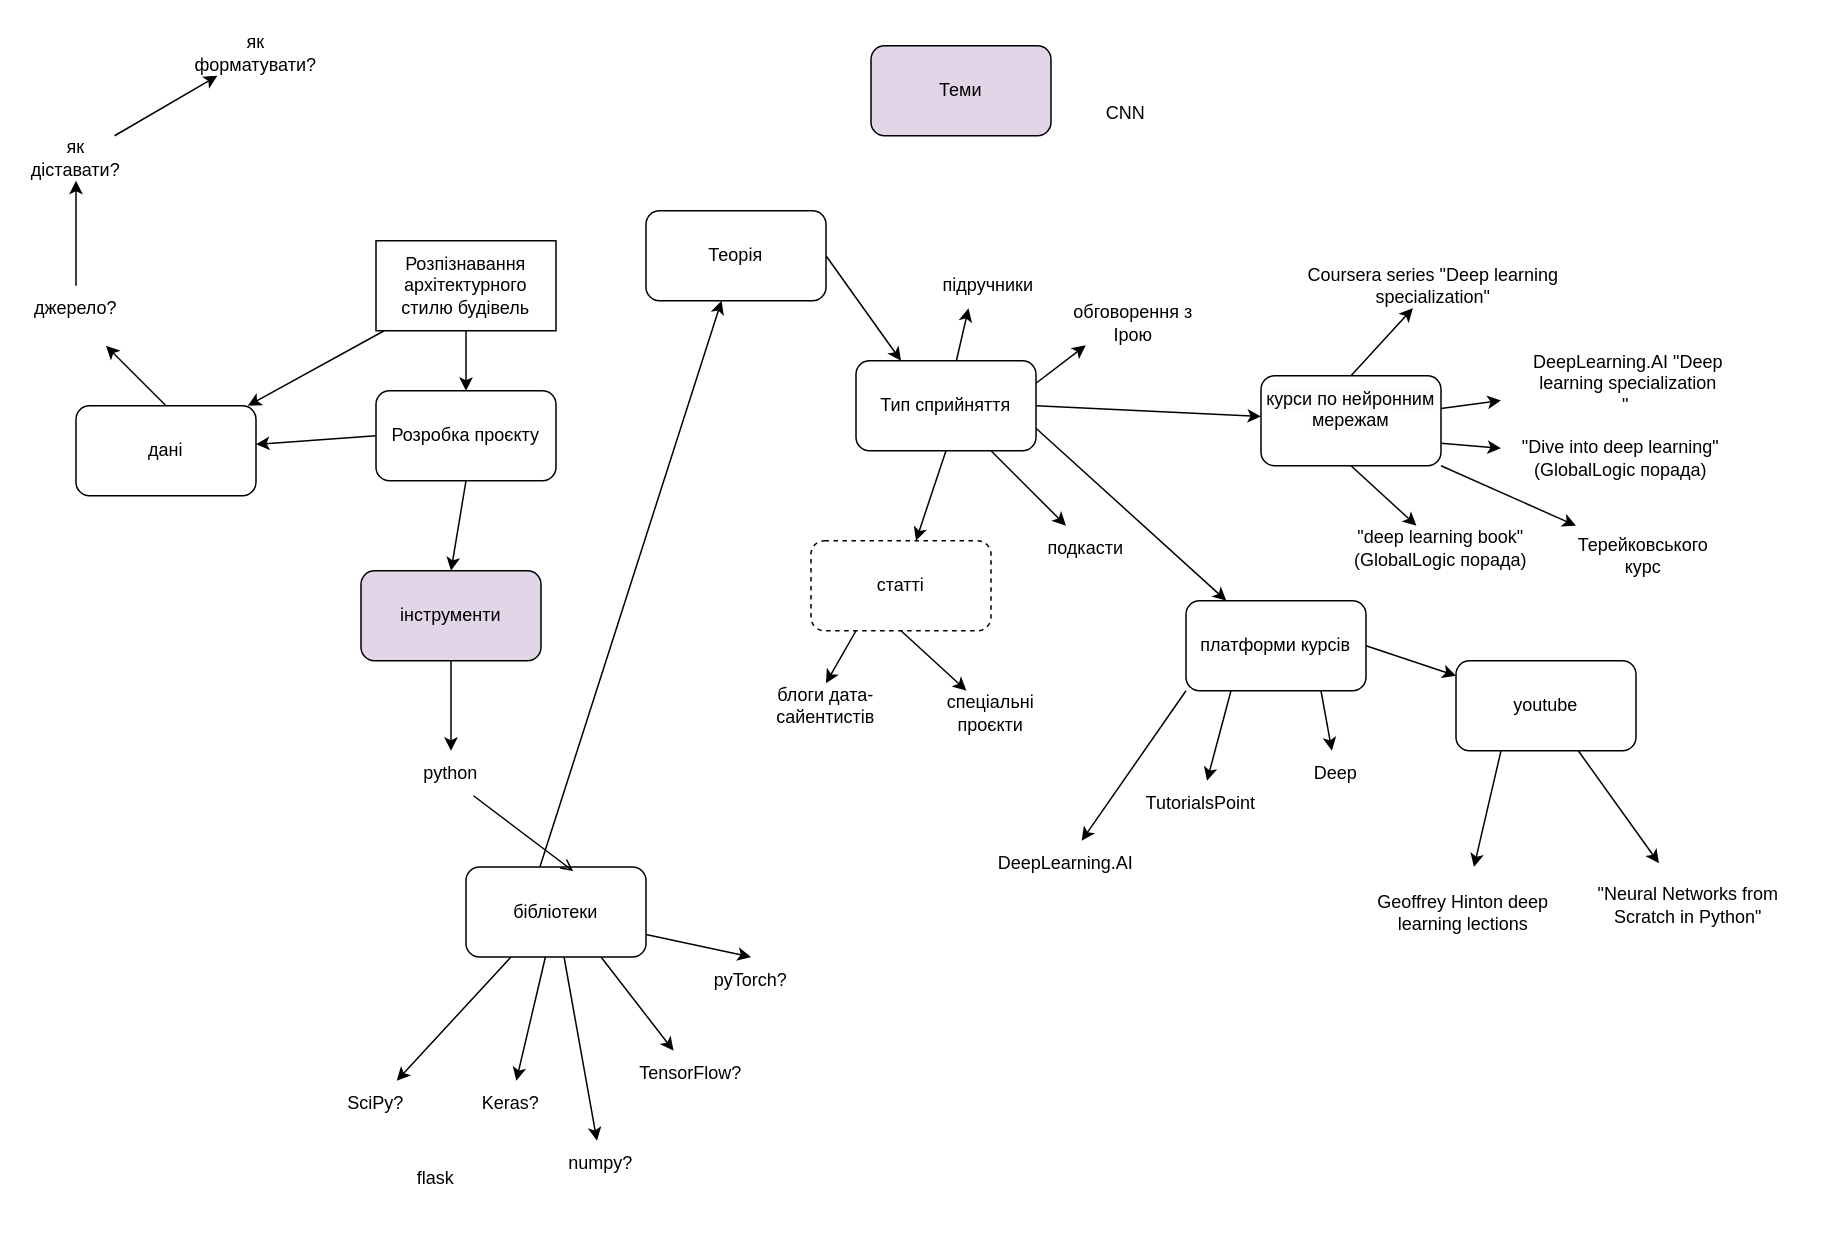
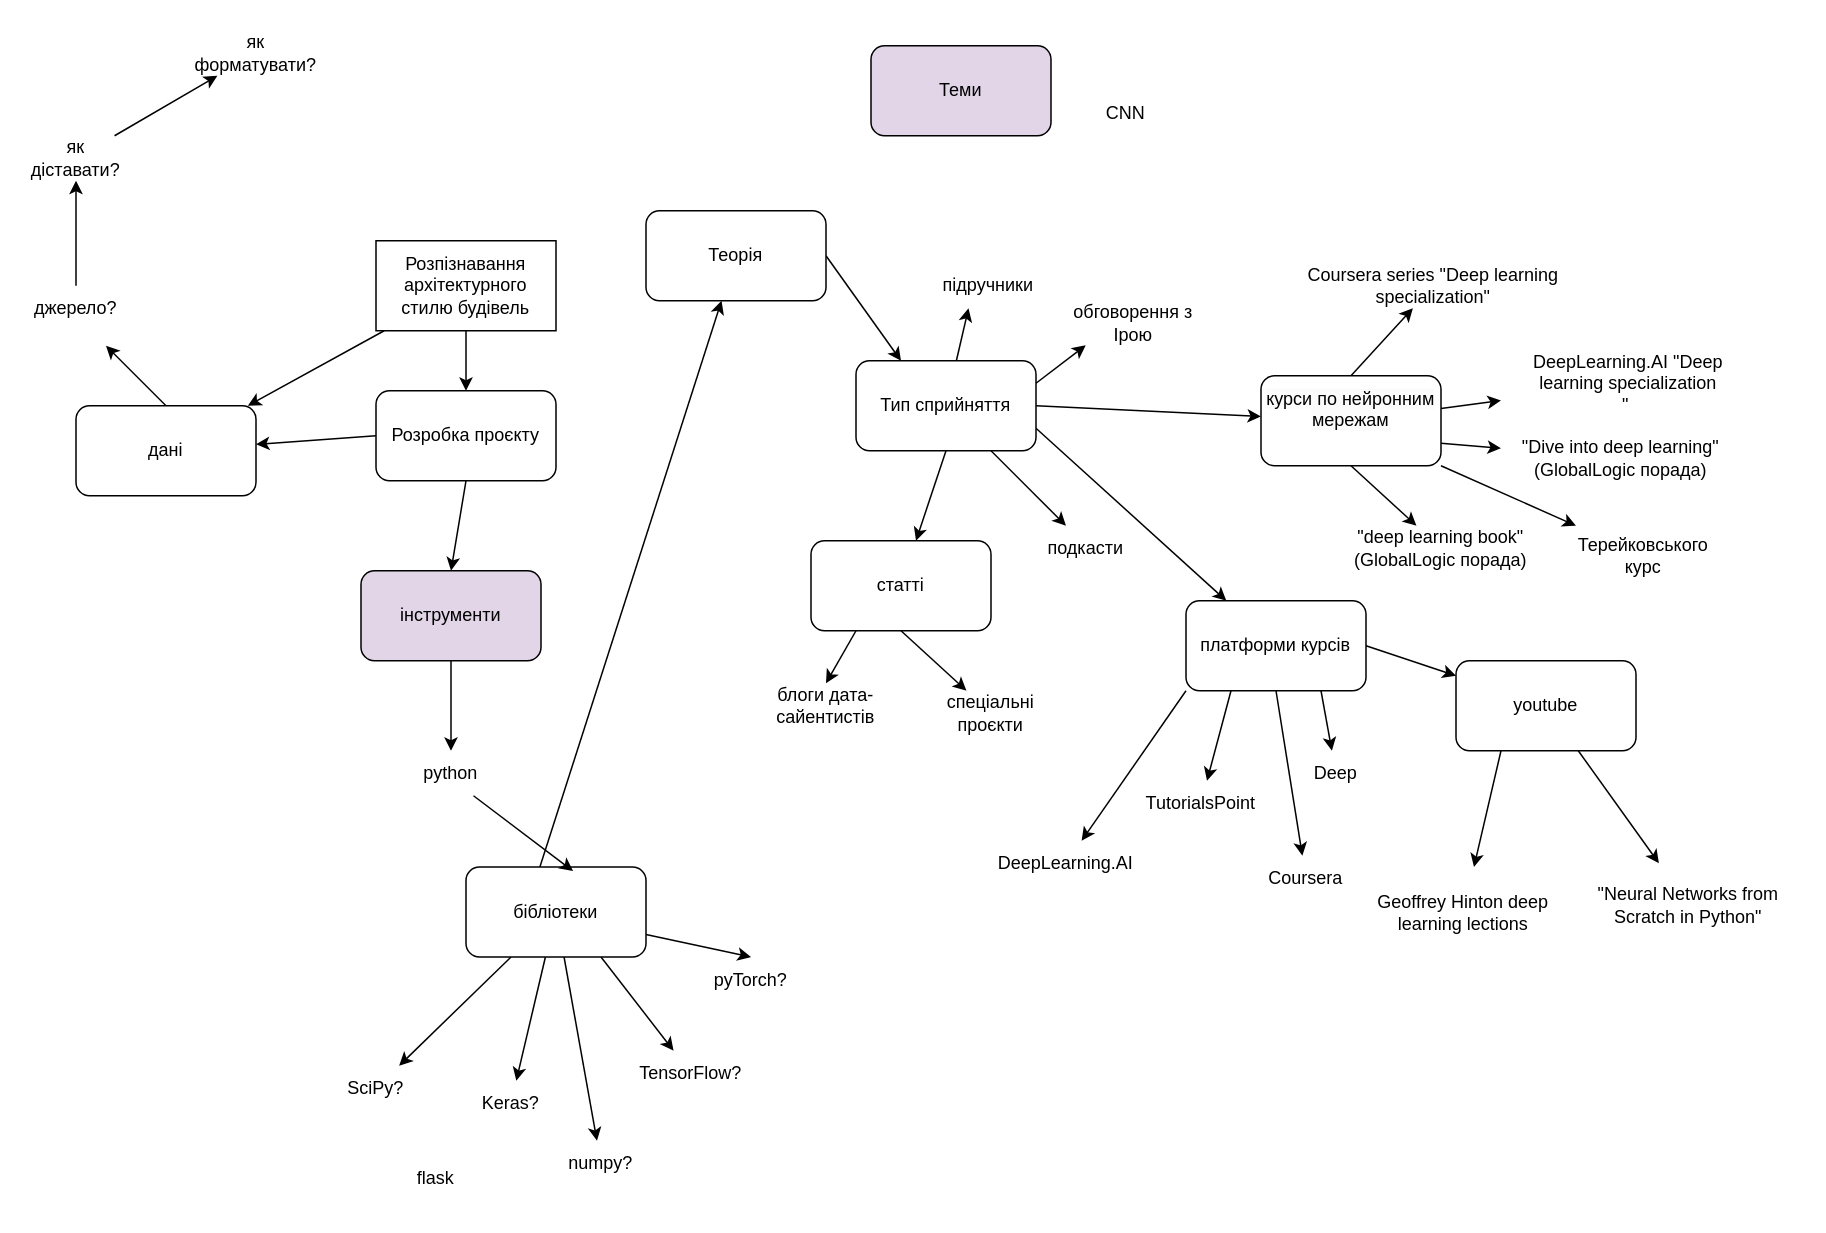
node "статті": style dashed -> solid
edge "платформи курсів" -> "Coursera": added
edge "python" -> "бібліотеки": arrowhead open -> classic
node "Coursera": added
node "SciPy?": moved (376, 1103) -> (376, 1088)
